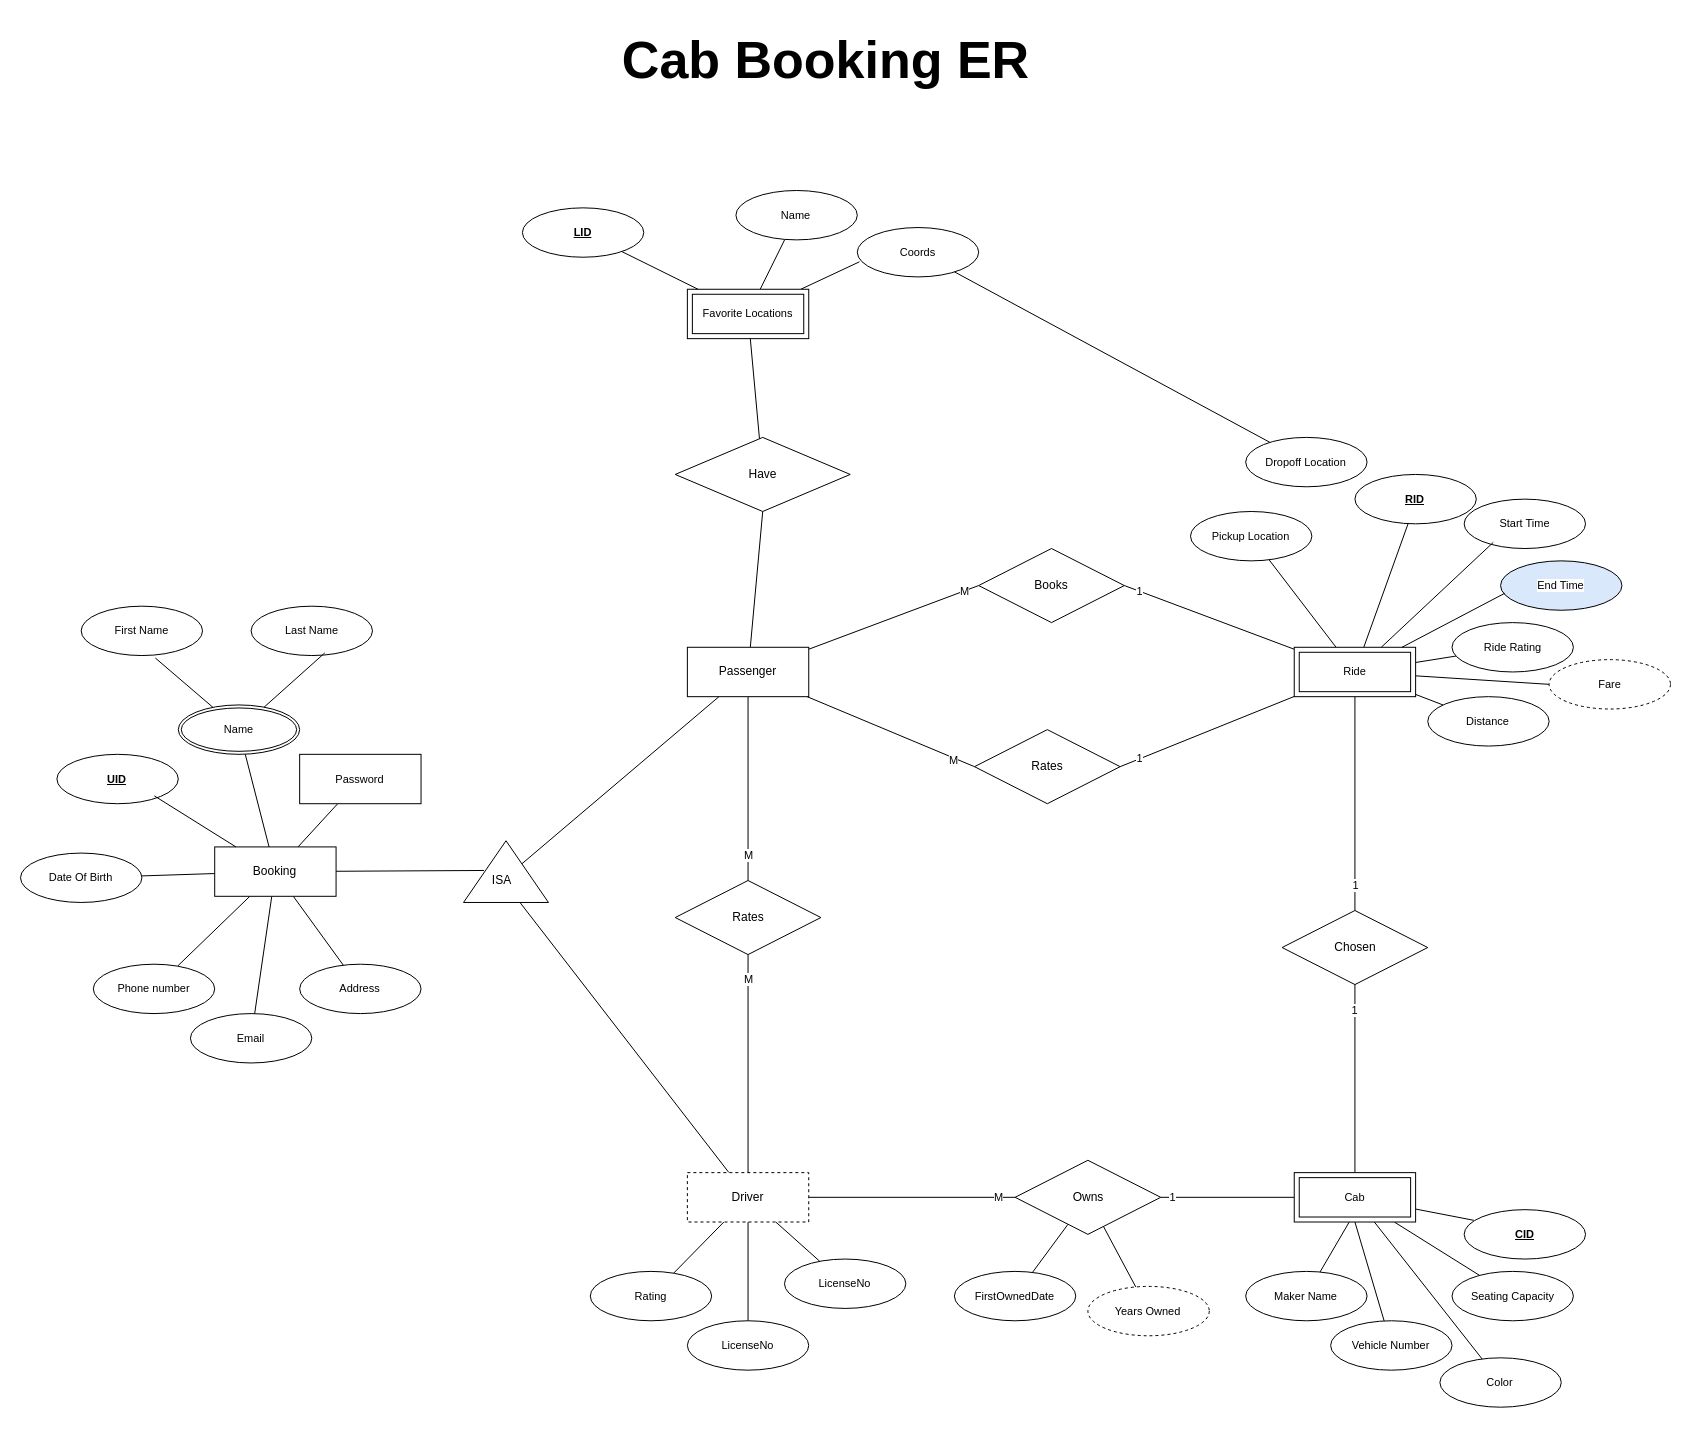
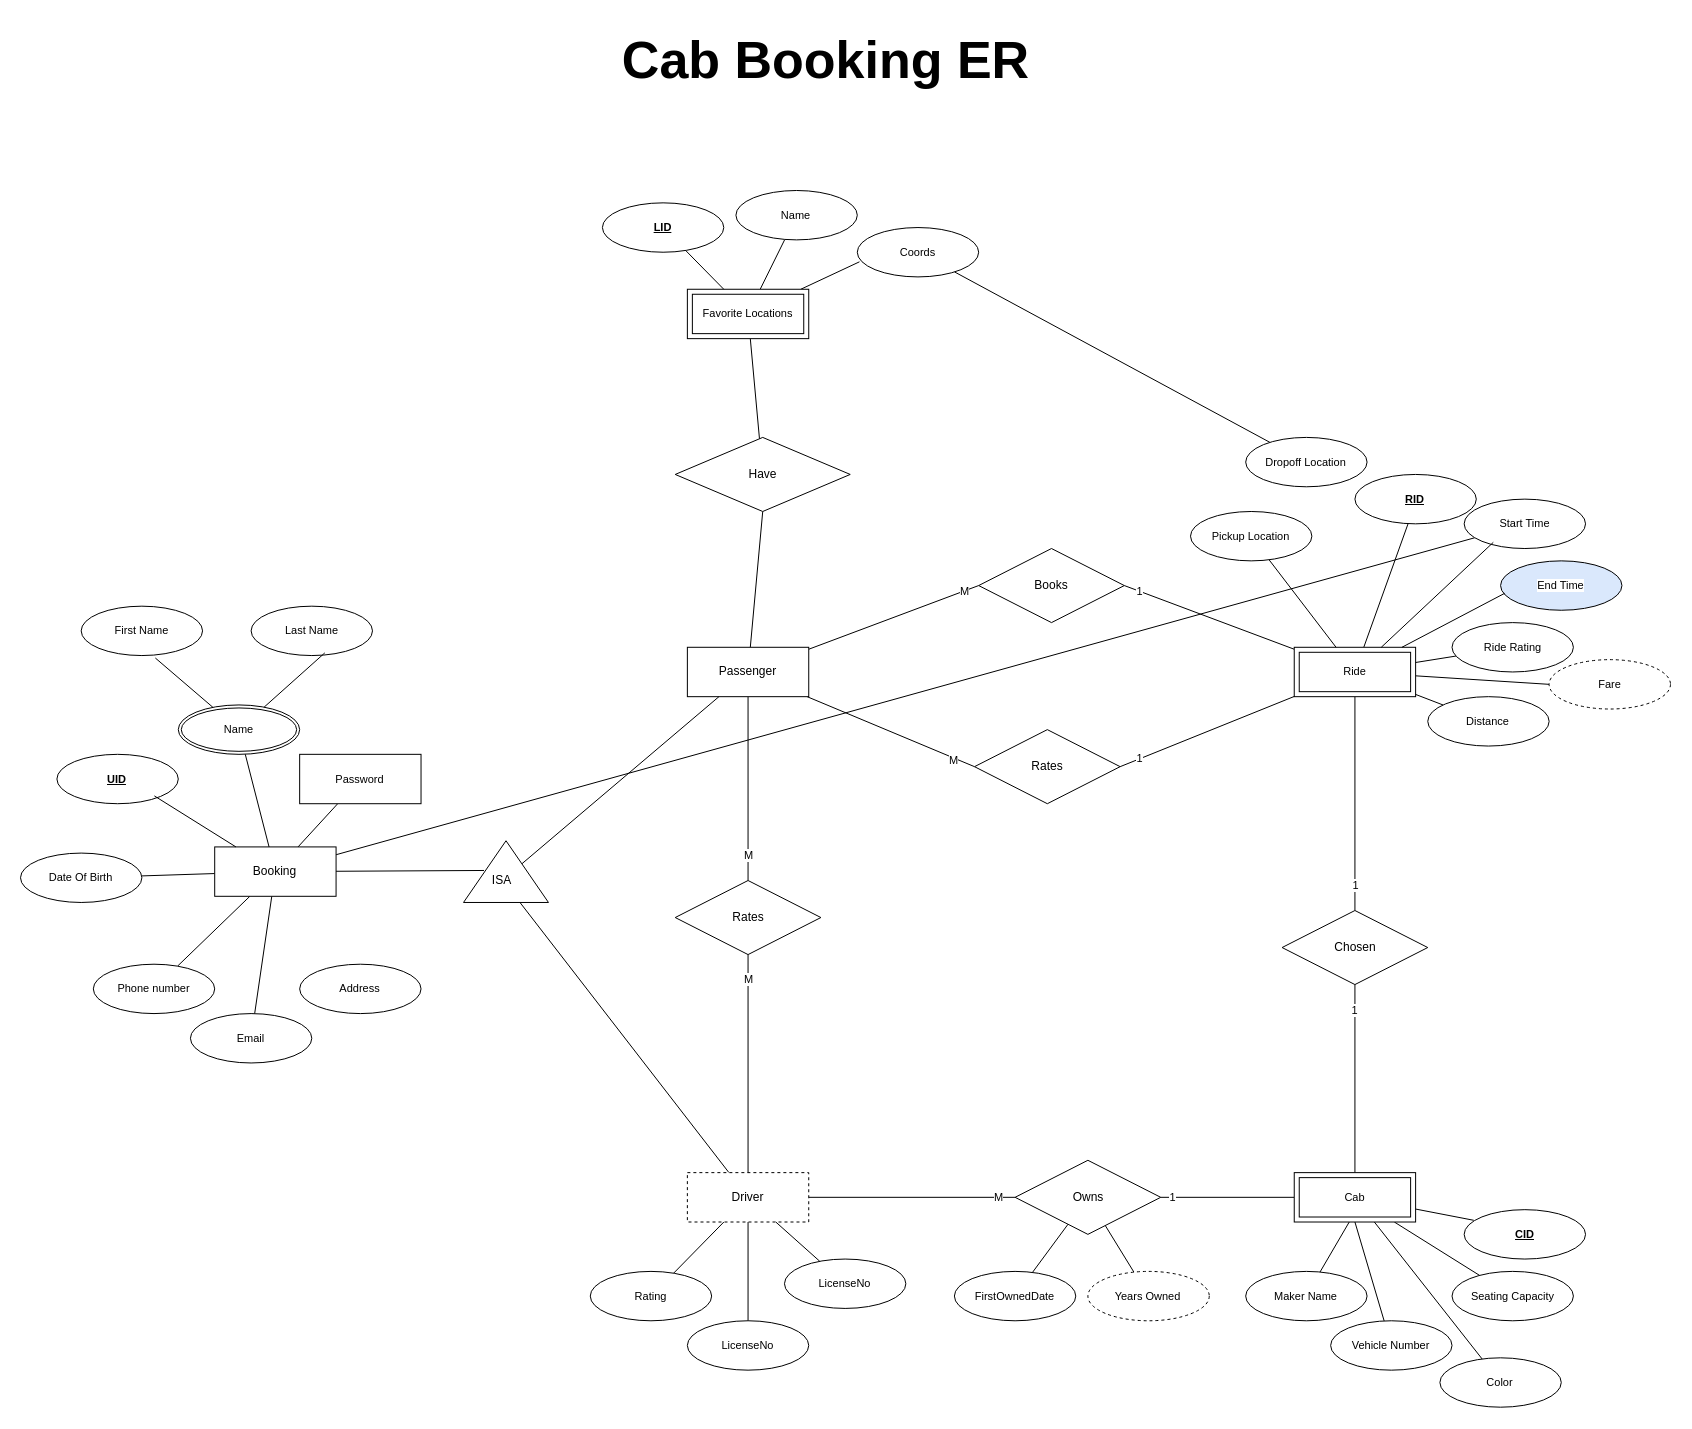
node "LID": moved (583, 233) -> (663, 228)
edge "Booking" -- "Address": now "Booking" -- "Start Time"
node "Years Owned": moved (1149, 1311) -> (1149, 1296)
